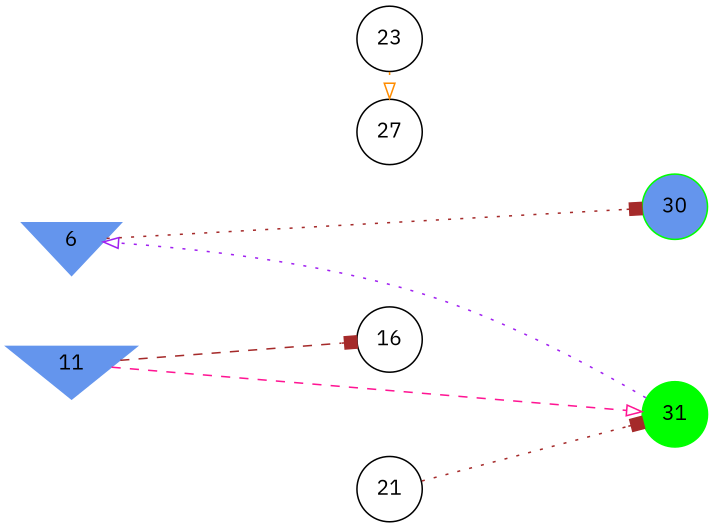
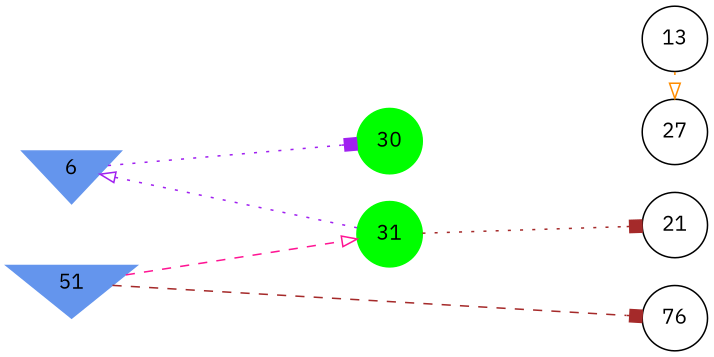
node "23": label "23" -> "13"
node "30": fillcolor cornflowerblue -> green
edge "6" -> "30": color brown -> purple
node "16": label "16" -> "76"
node "11": label "11" -> "51"
edge "21" -> "31": reversed
